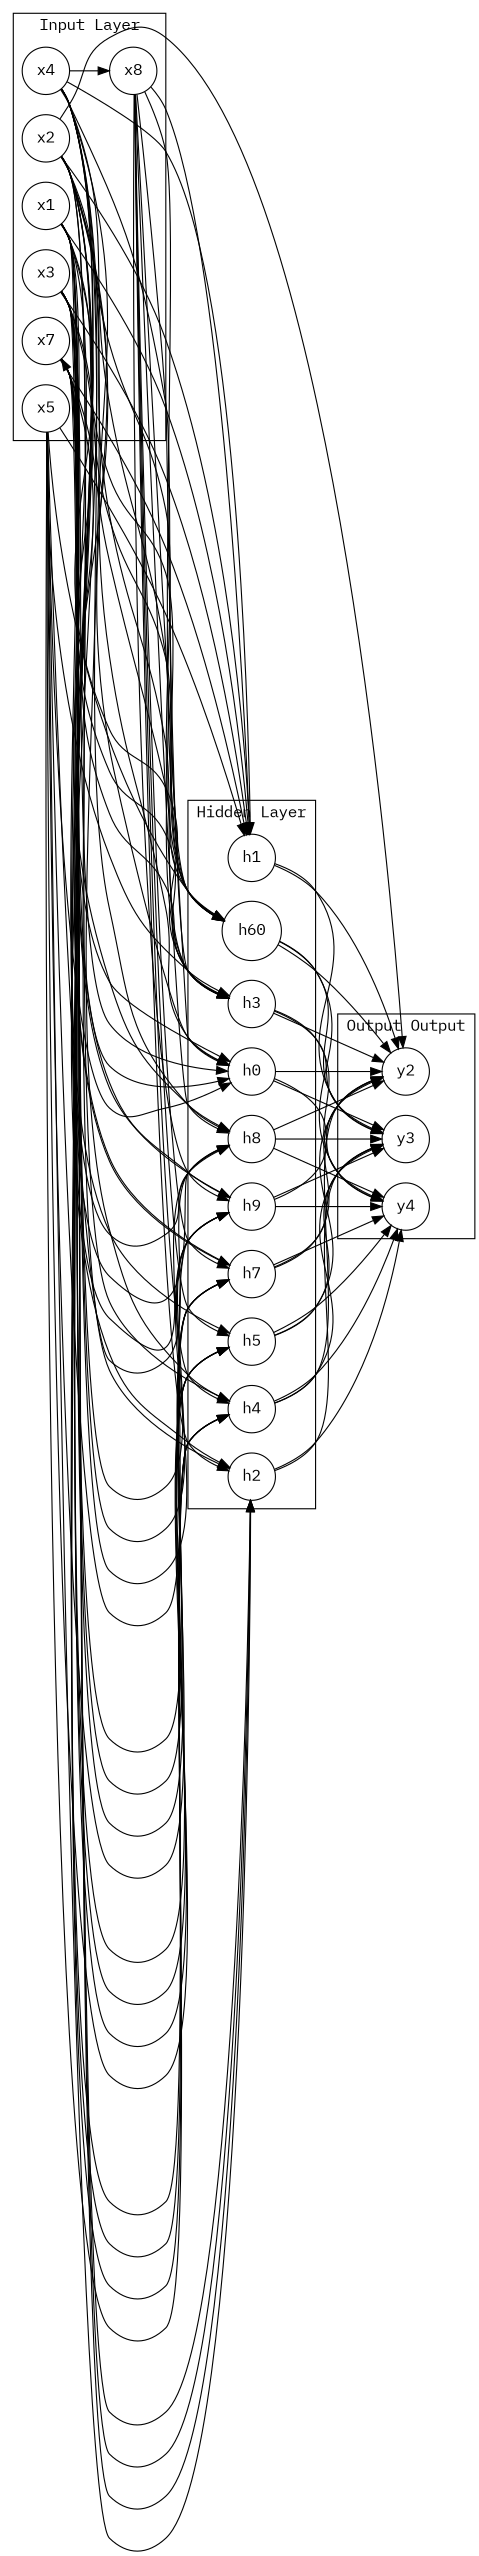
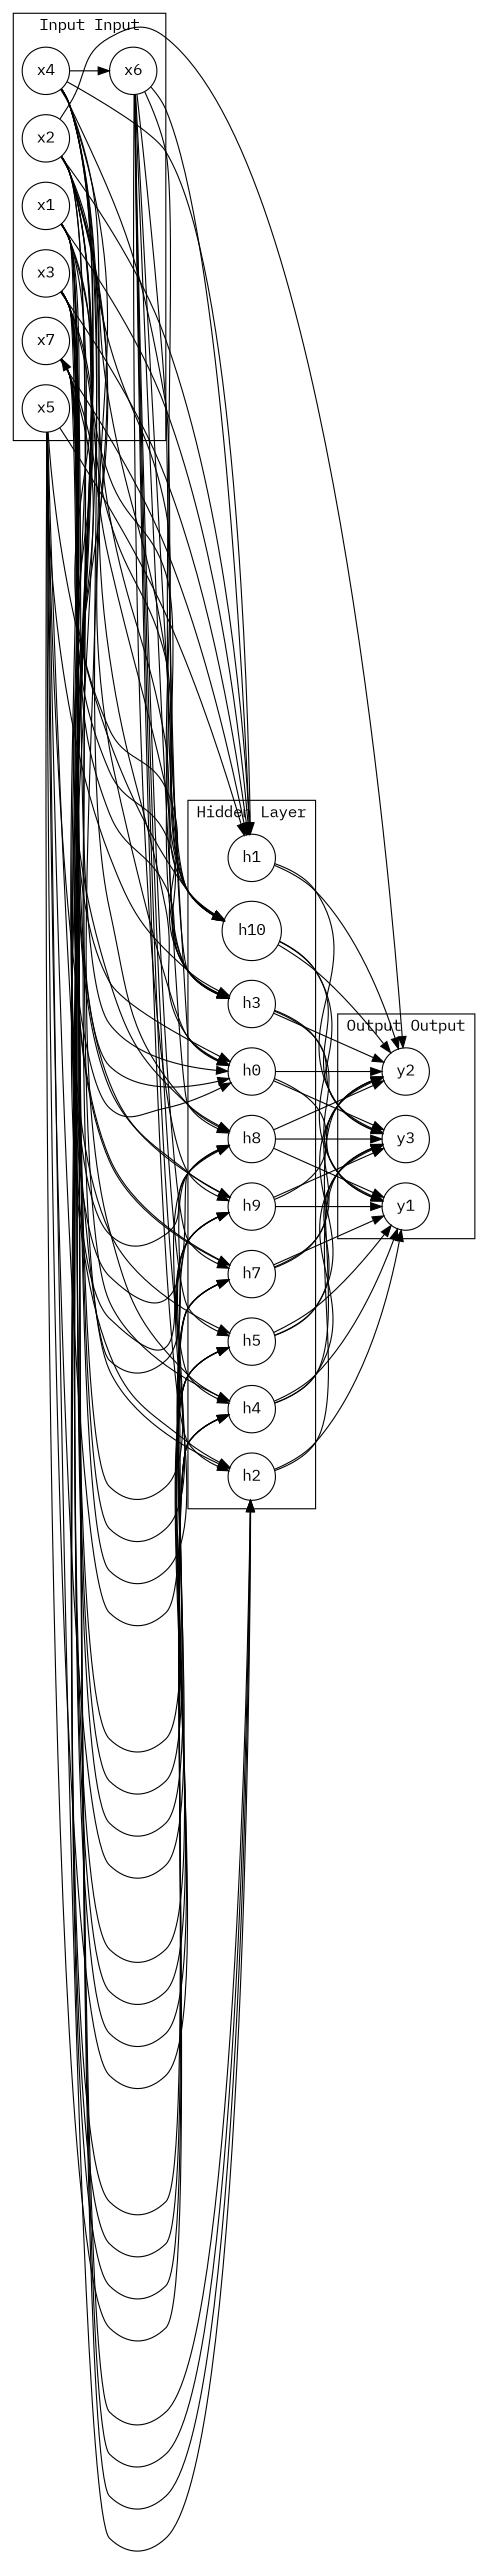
cluster "Input Layer": label "Input Layer" -> "Input Input"
node "x8": label "x8" -> "x6"
node "h60": label "h60" -> "h10"
node "y4": label "y4" -> "y1"
